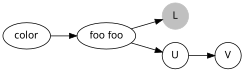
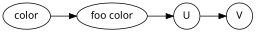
node "L": removed
node "foo foo": label "foo foo" -> "foo color"
